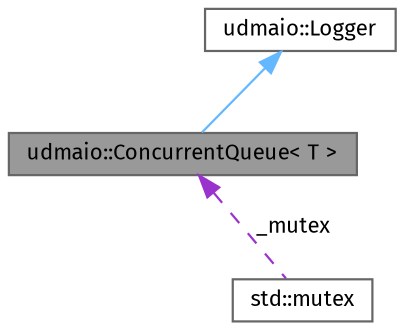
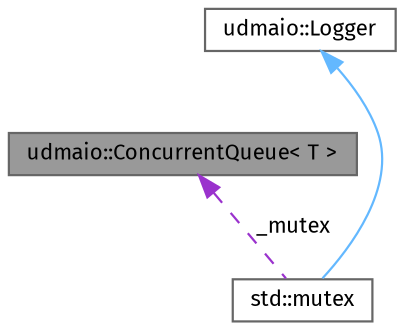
edge "udmaio::ConcurrentQueue< T >" -> "udmaio::Logger": now "std::mutex" -> "udmaio::Logger"
